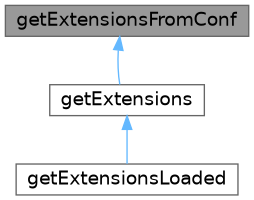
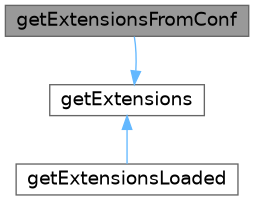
edge "getExtensions" -> "getExtensionsFromConf": reversed
